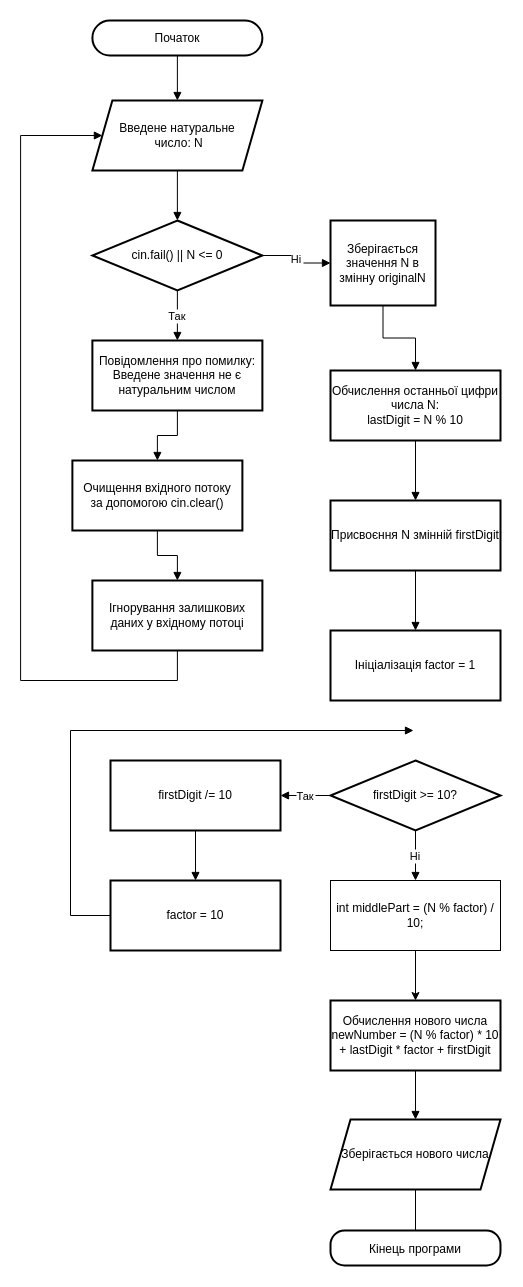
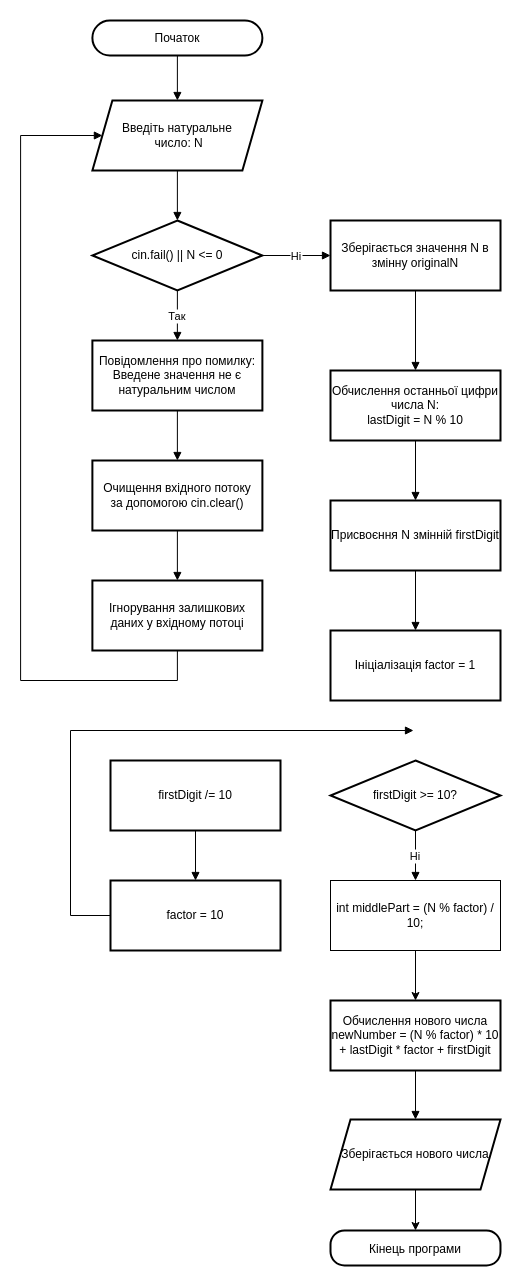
node "Введене натуральне число: N": label "Введене натуральне число: N" -> "Введіть натуральне число: N"
node "Зберігається значення N в змінну originalN": size 105x85 -> 170x70
node "Очищення вхідного потоку за допомогою cin.clear()": moved (157, 496) -> (177, 496)
edge "firstDigit >= 10?" -> "firstDigit /= 10": removed, label "Так"
edge "Зберігається нового числа" -- "Кінець програми": arrowhead none -> classic
